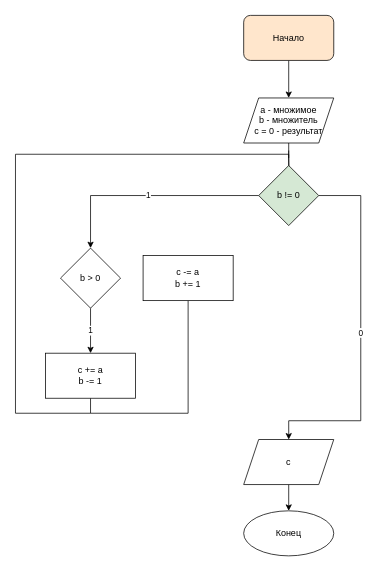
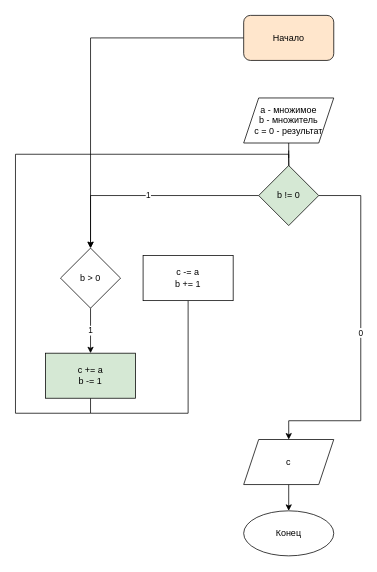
edge "Начало" -> "a - множимое b - множитель c = 0 - результат": now "Начало" -> "b > 0"
node "c += a b -= 1": fillcolor #ffffff -> #d5e8d4
